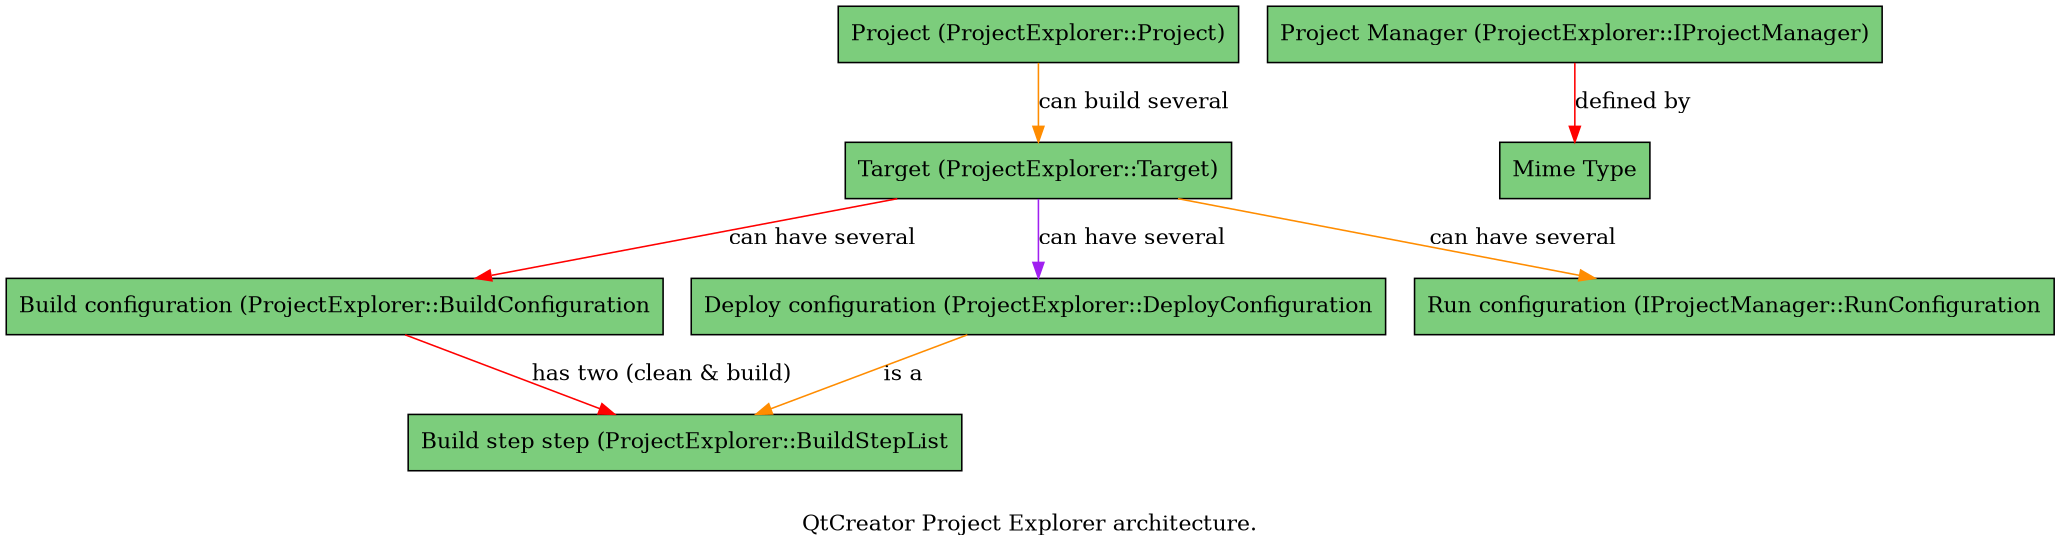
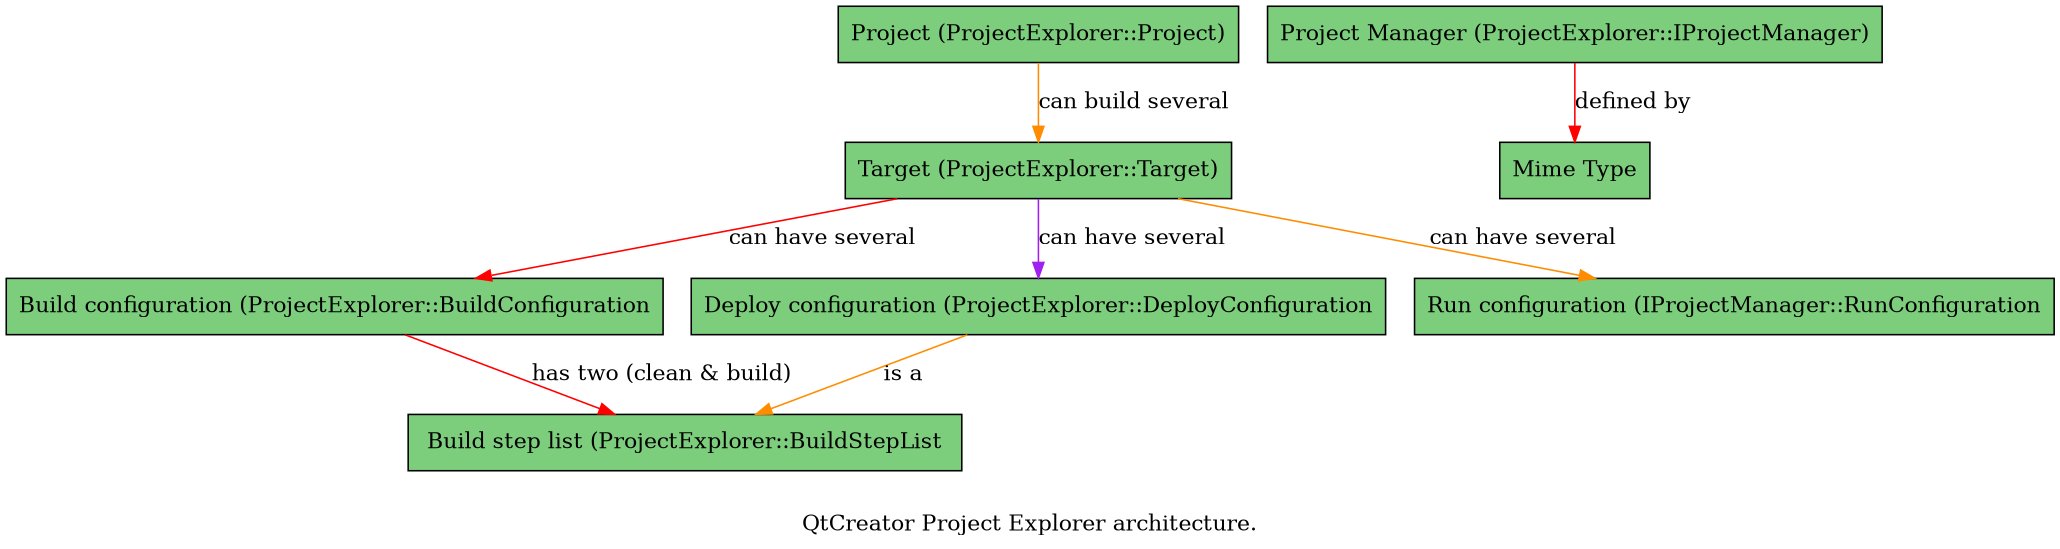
node "Build step step (ProjectExplorer::BuildStepList": label "Build step step (ProjectExplorer::BuildStepList" -> "Build step list (ProjectExplorer::BuildStepList"
